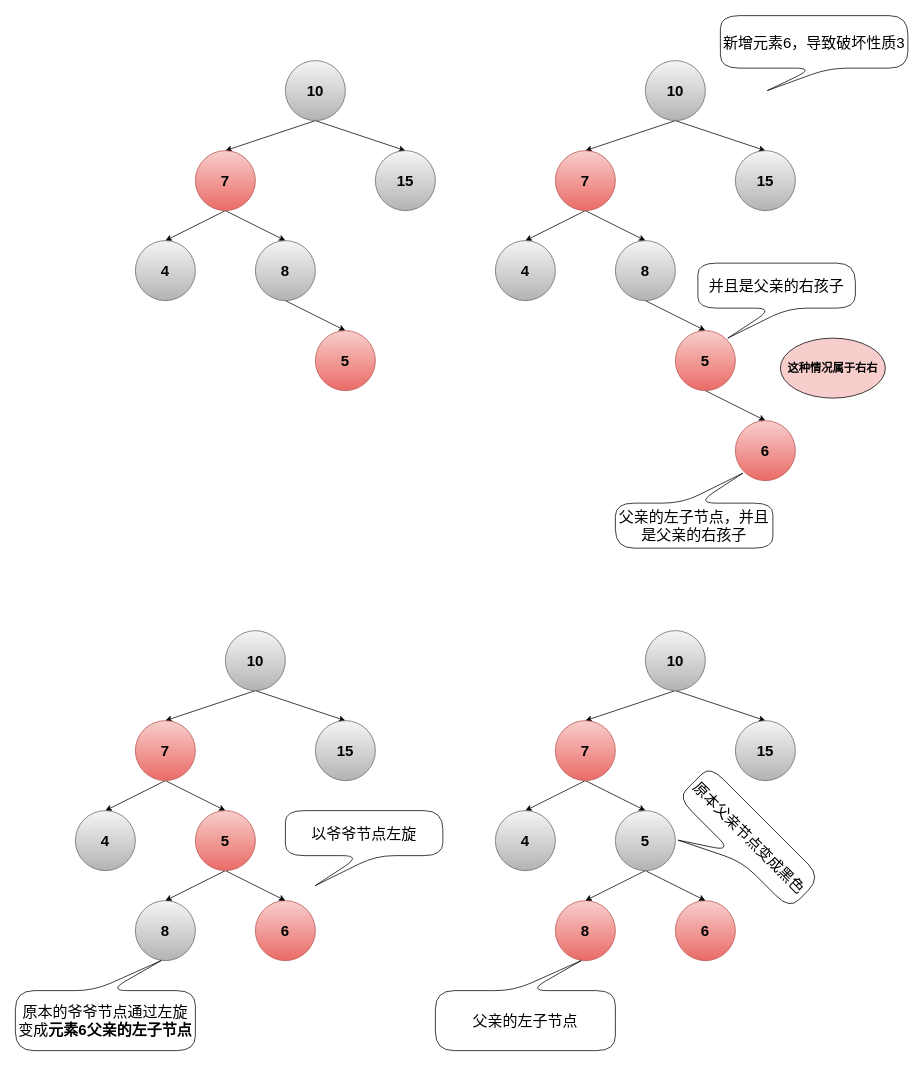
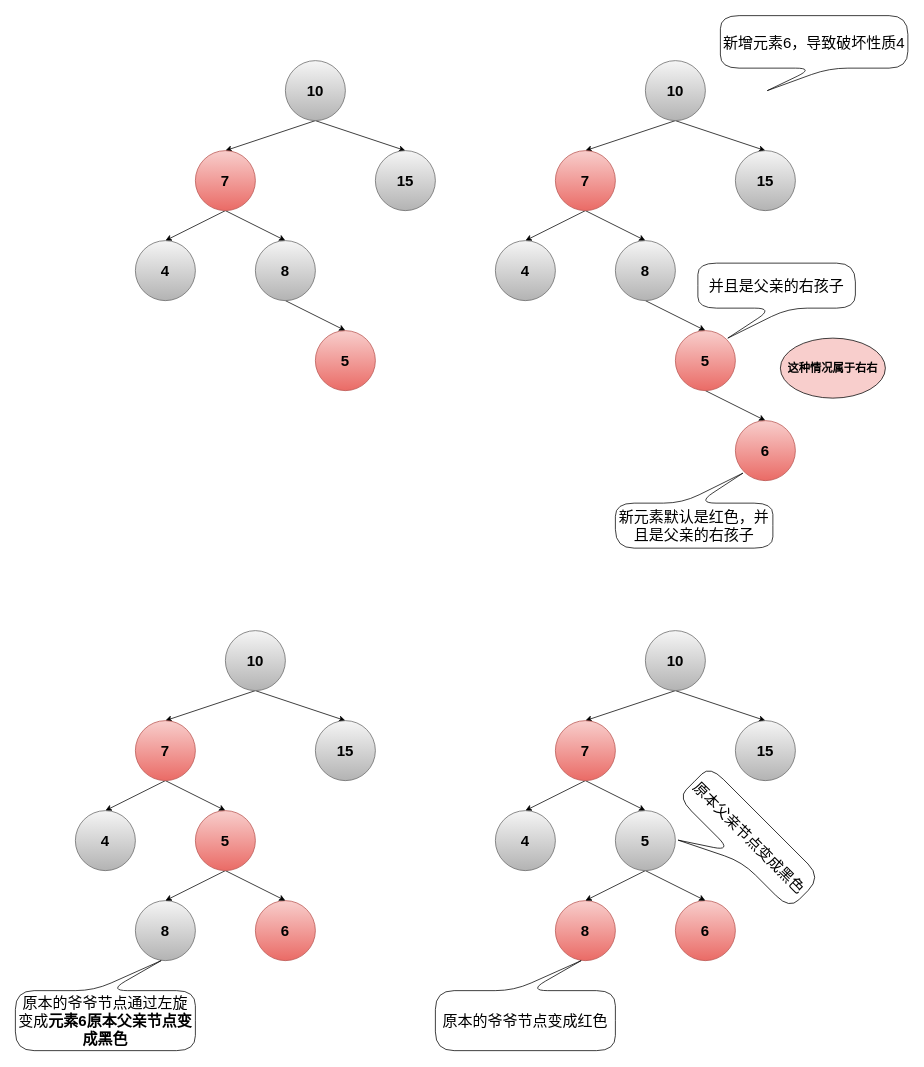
node "新增元素6，导致破坏性质3": label "新增元素6，导致破坏性质3" -> "新增元素6，导致破坏性质4"
node "父亲的左子节点，并且是父亲的右孩子": label "父亲的左子节点，并且是父亲的右孩子" -> "新元素默认是红色，并且是父亲的右孩子"
node "以爷爷节点左旋": removed
node "原本的爷爷节点通过左旋变成元素6父亲的左子节点": label "原本的爷爷节点通过左旋变成元素6父亲的左子节点" -> "原本的爷爷节点通过左旋变成元素6原本父亲节点变成黑色"
node "父亲的左子节点": label "父亲的左子节点" -> "原本的爷爷节点变成红色"
